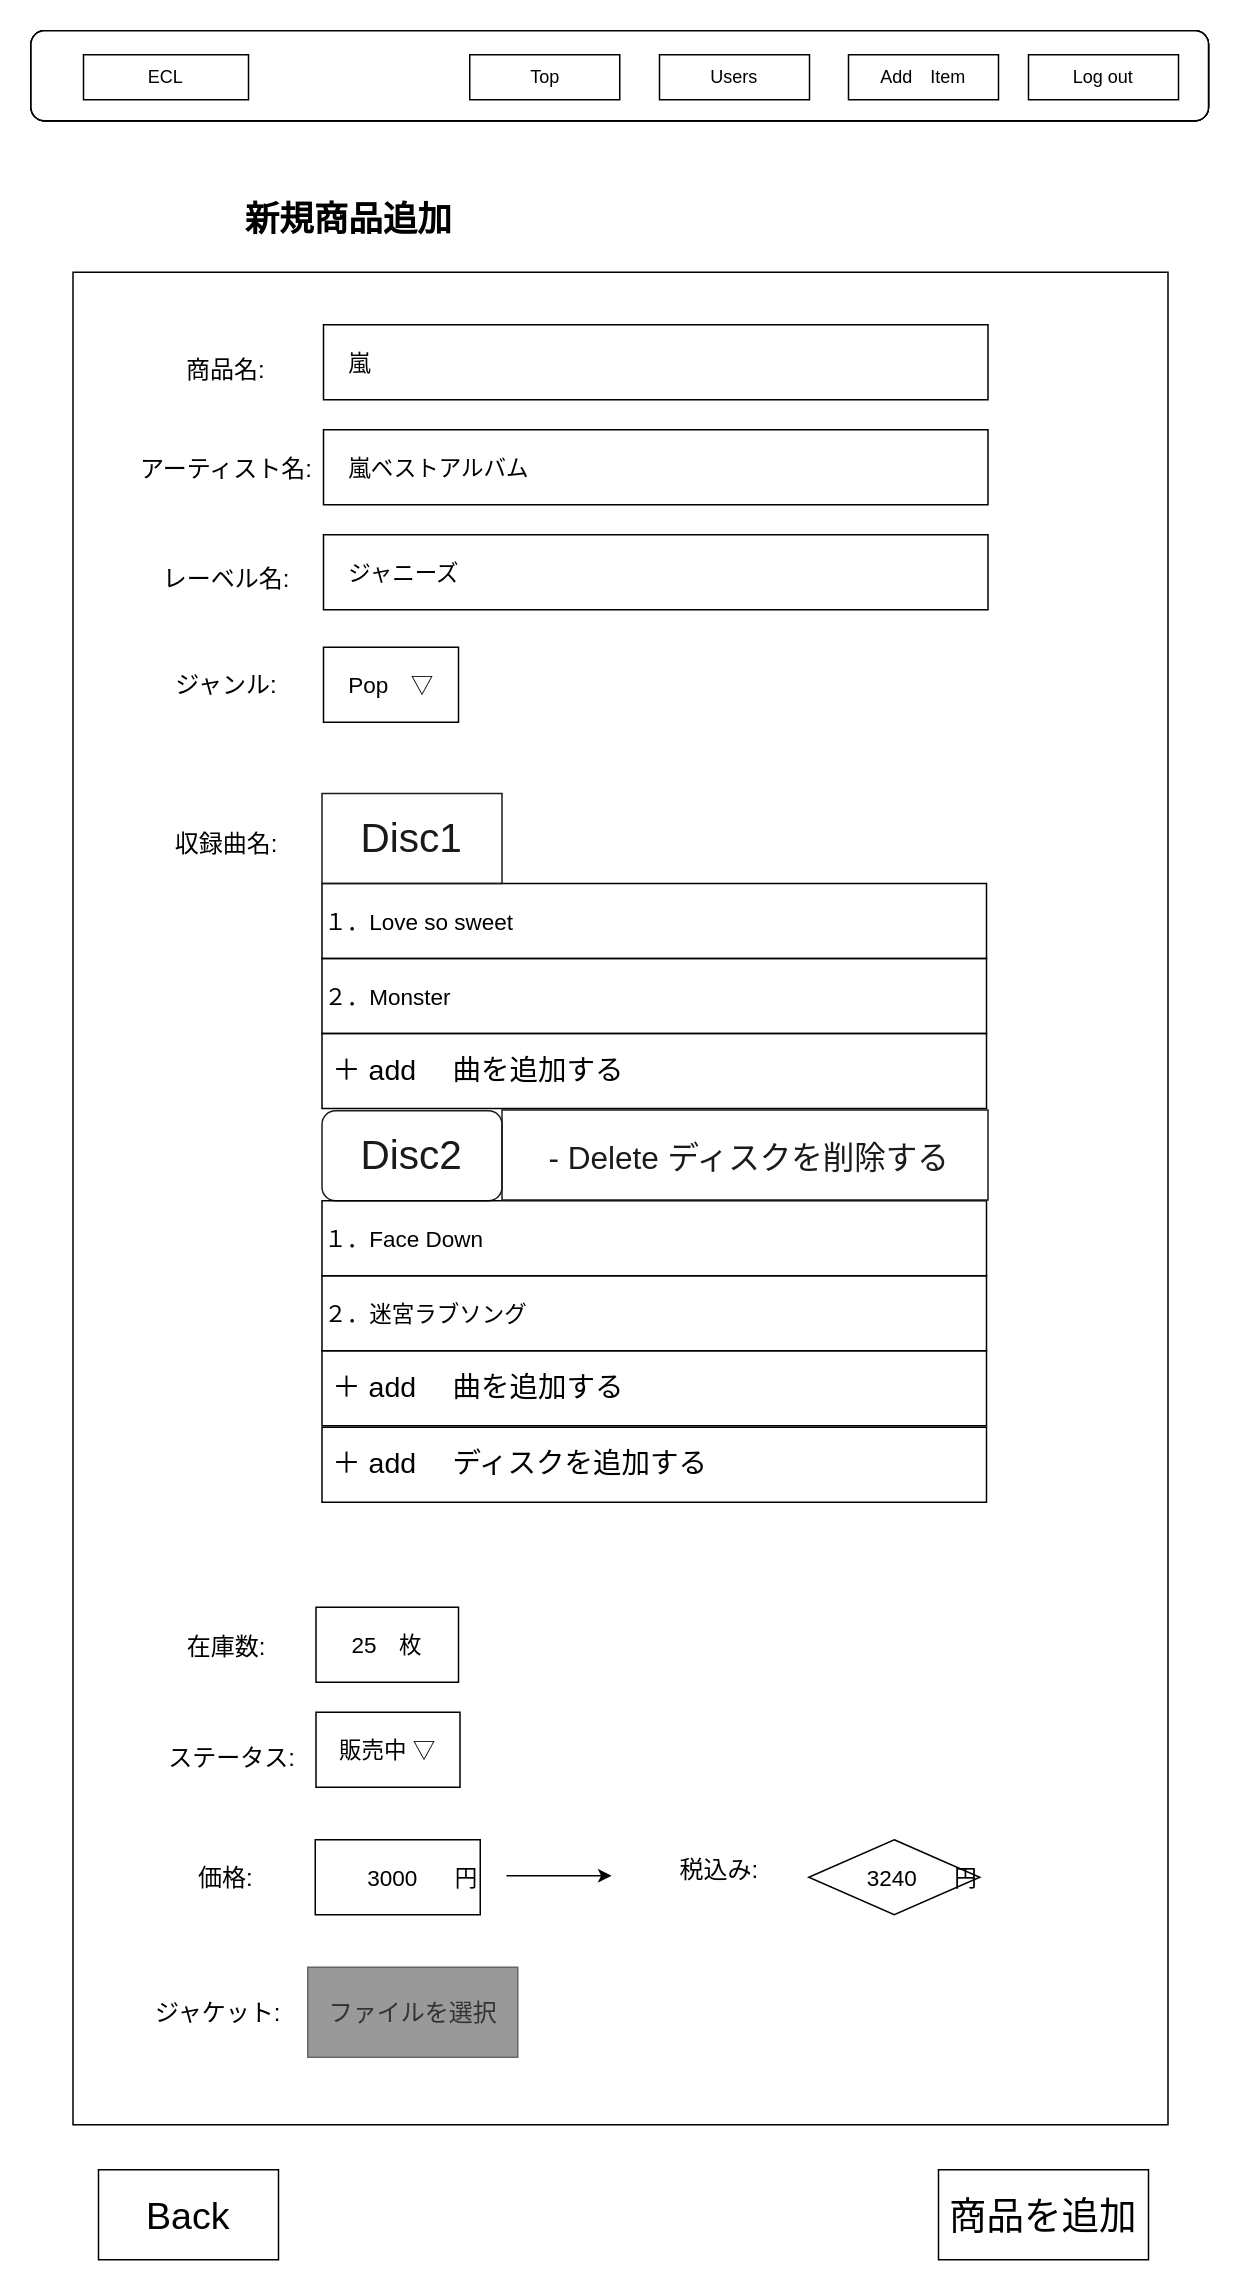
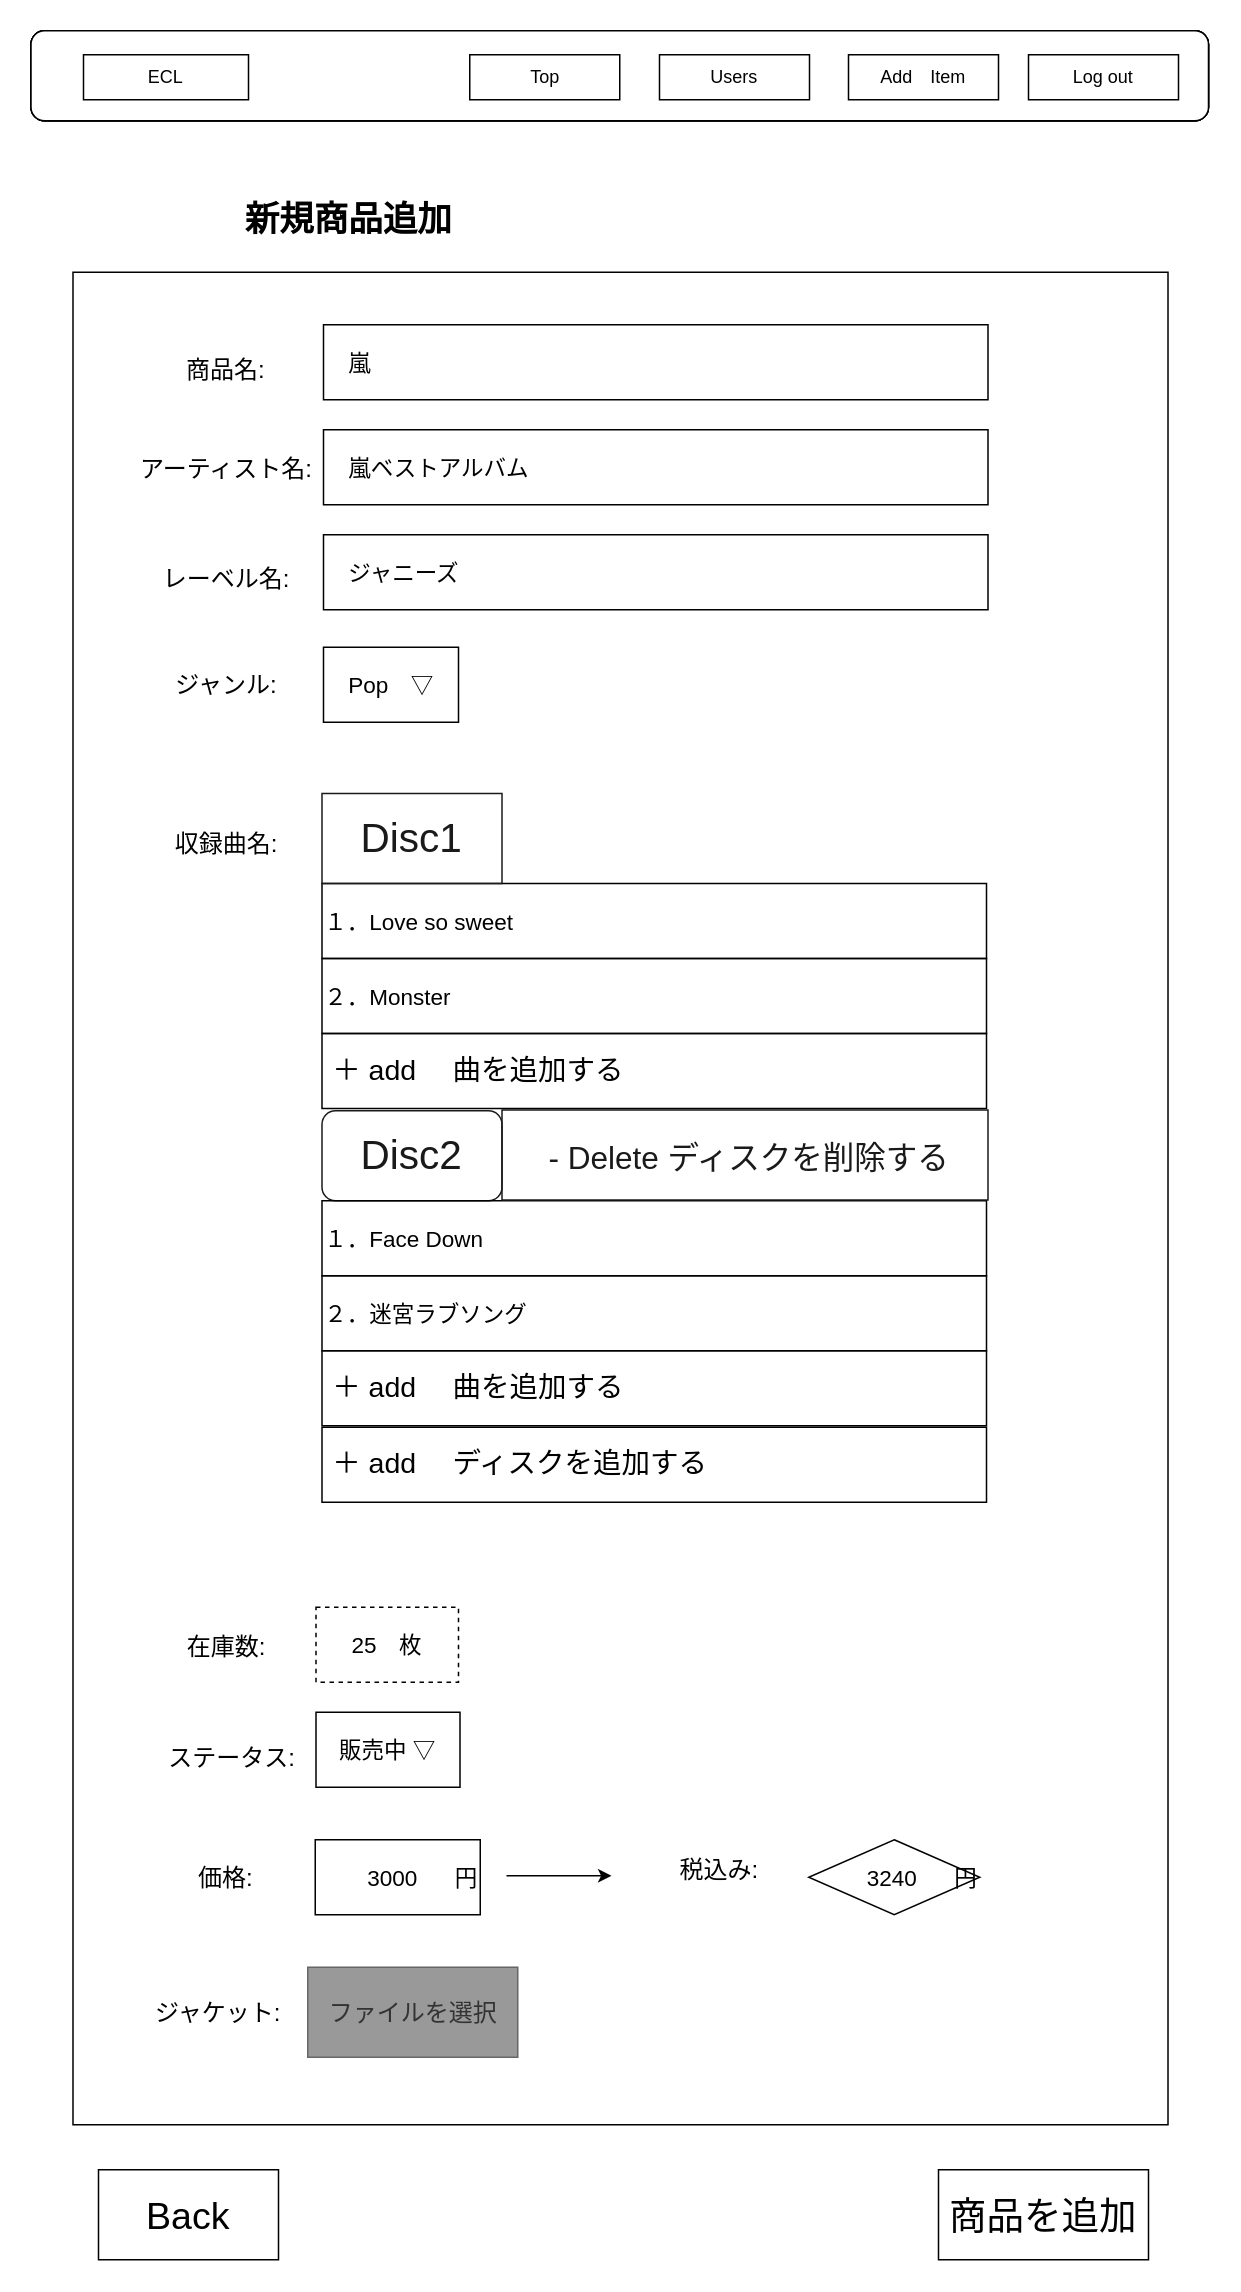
node "25 枚": style solid -> dashed
